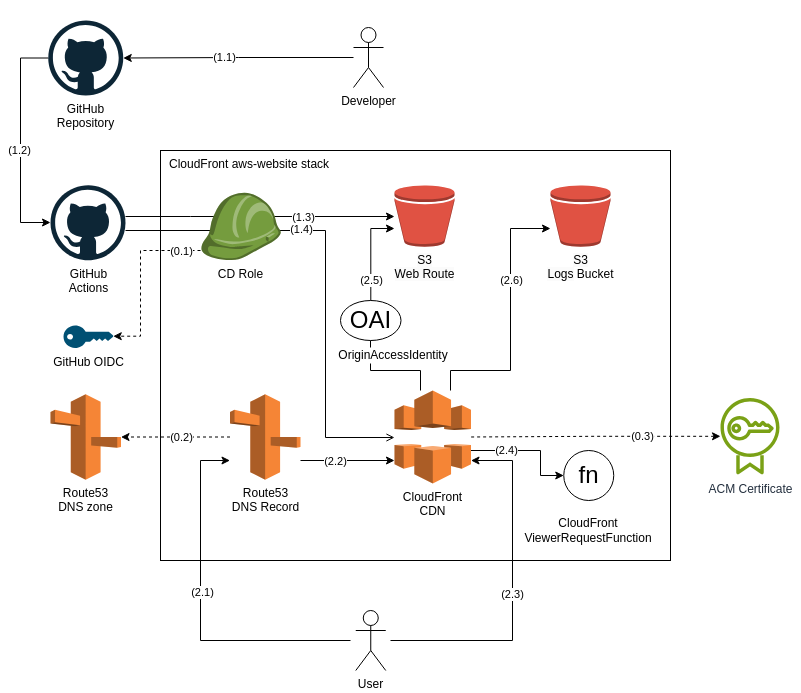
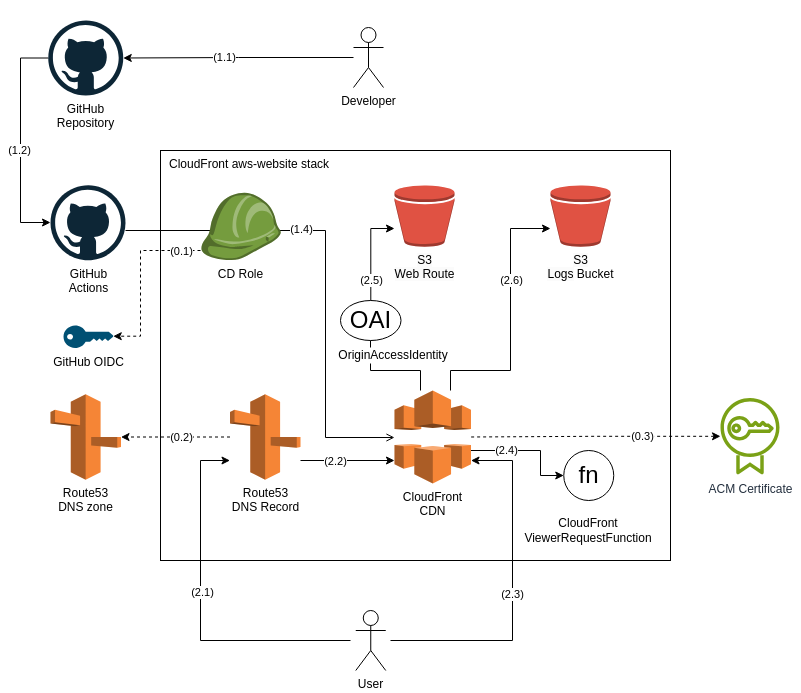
edge "GitHub Actions" -> "S3Web Route": removed, label "(1.3)"
